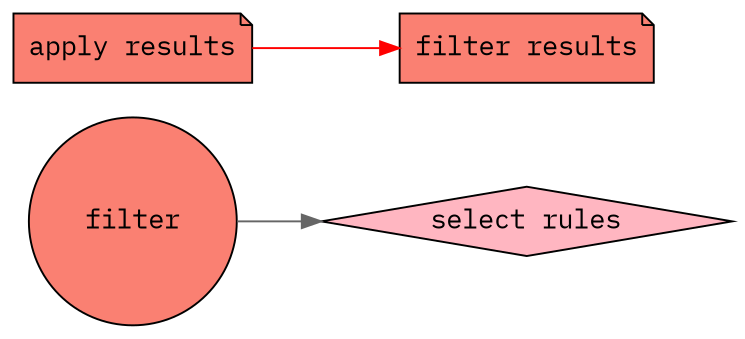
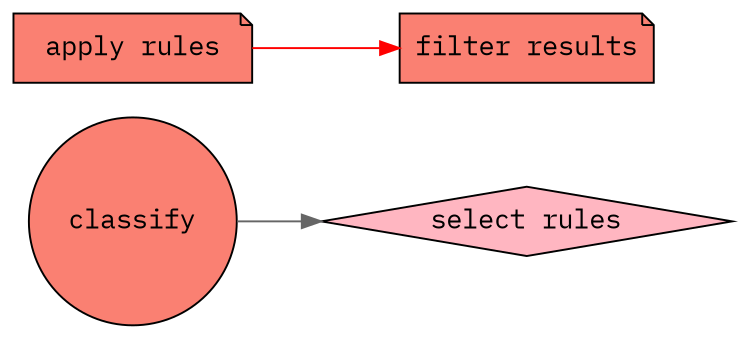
node "apply results": label "apply results" -> "apply rules"
node "filter": label "filter" -> "classify"
